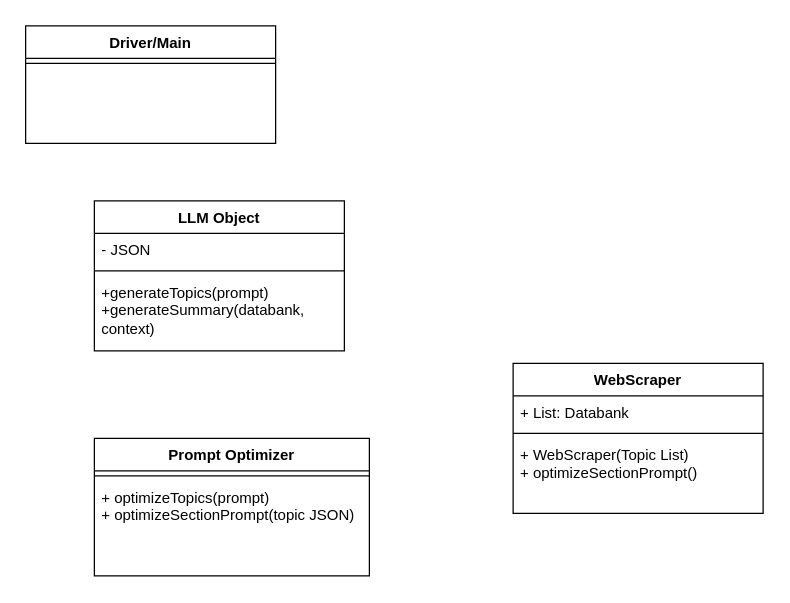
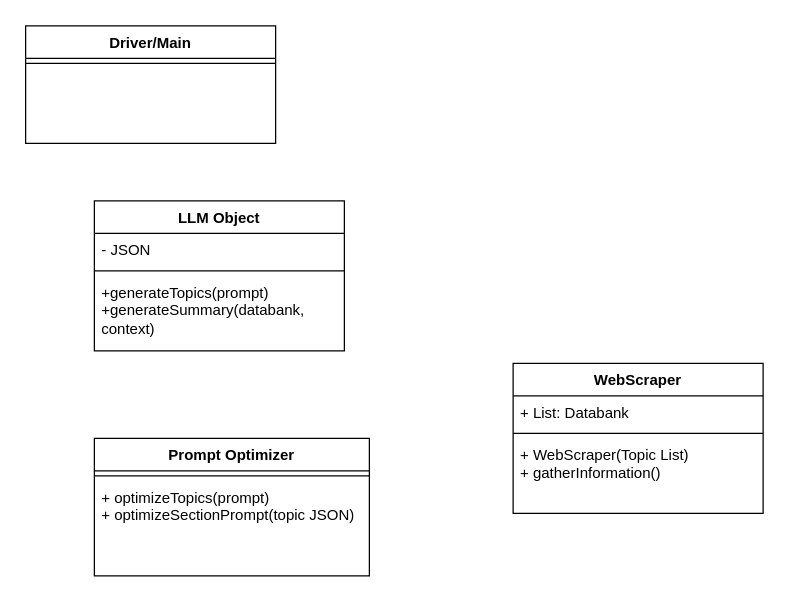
node "+ WebScraper(Topic List) + optimizeSectionPrompt()": label "+ WebScraper(Topic List) + optimizeSectionPrompt()" -> "+ WebScraper(Topic List) + gatherInformation()"
